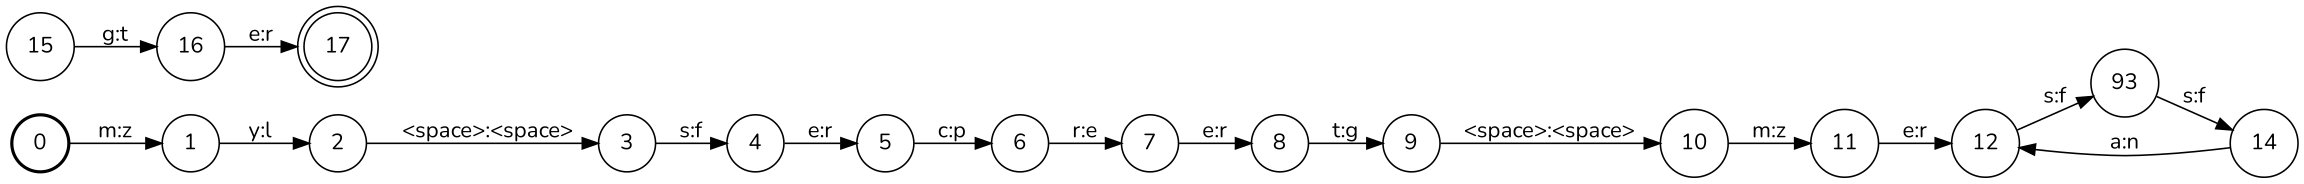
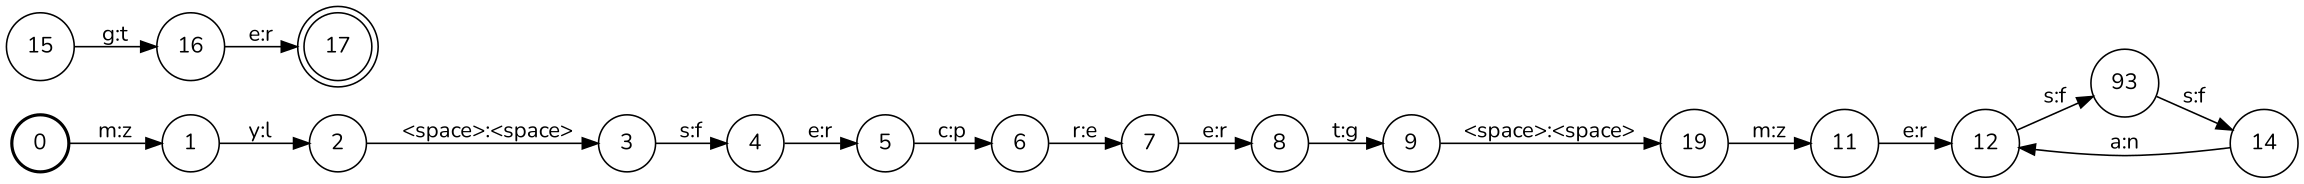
node "10": label "10" -> "19"
